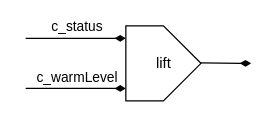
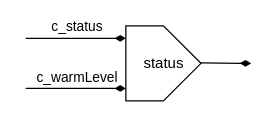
node "lift": label "lift" -> "status"
